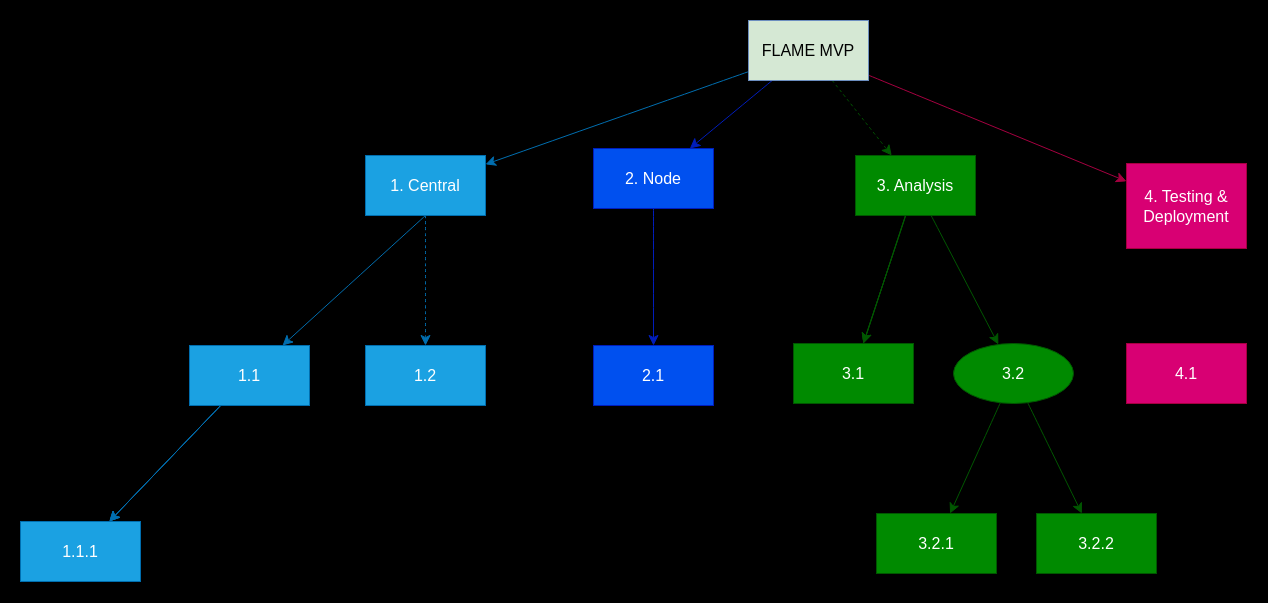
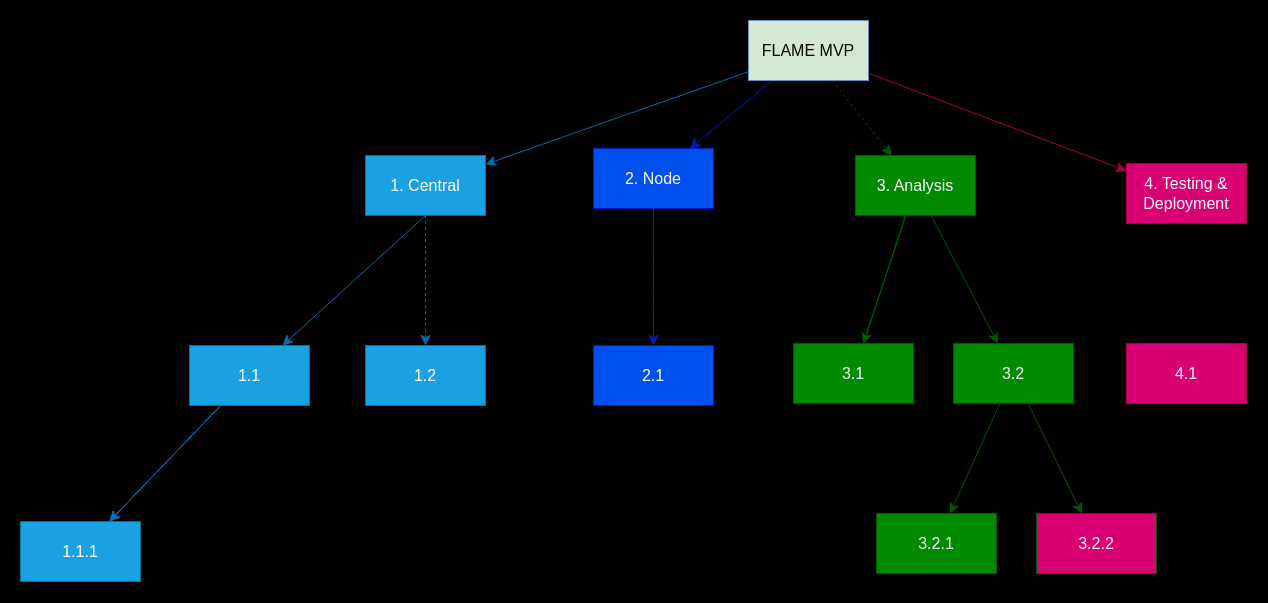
node "4. Testing & Deployment": size 120x85 -> 120x60
node "3.2": shape ellipse -> rectangle
node "3.2.2": fillcolor #008a00 -> #d80073
